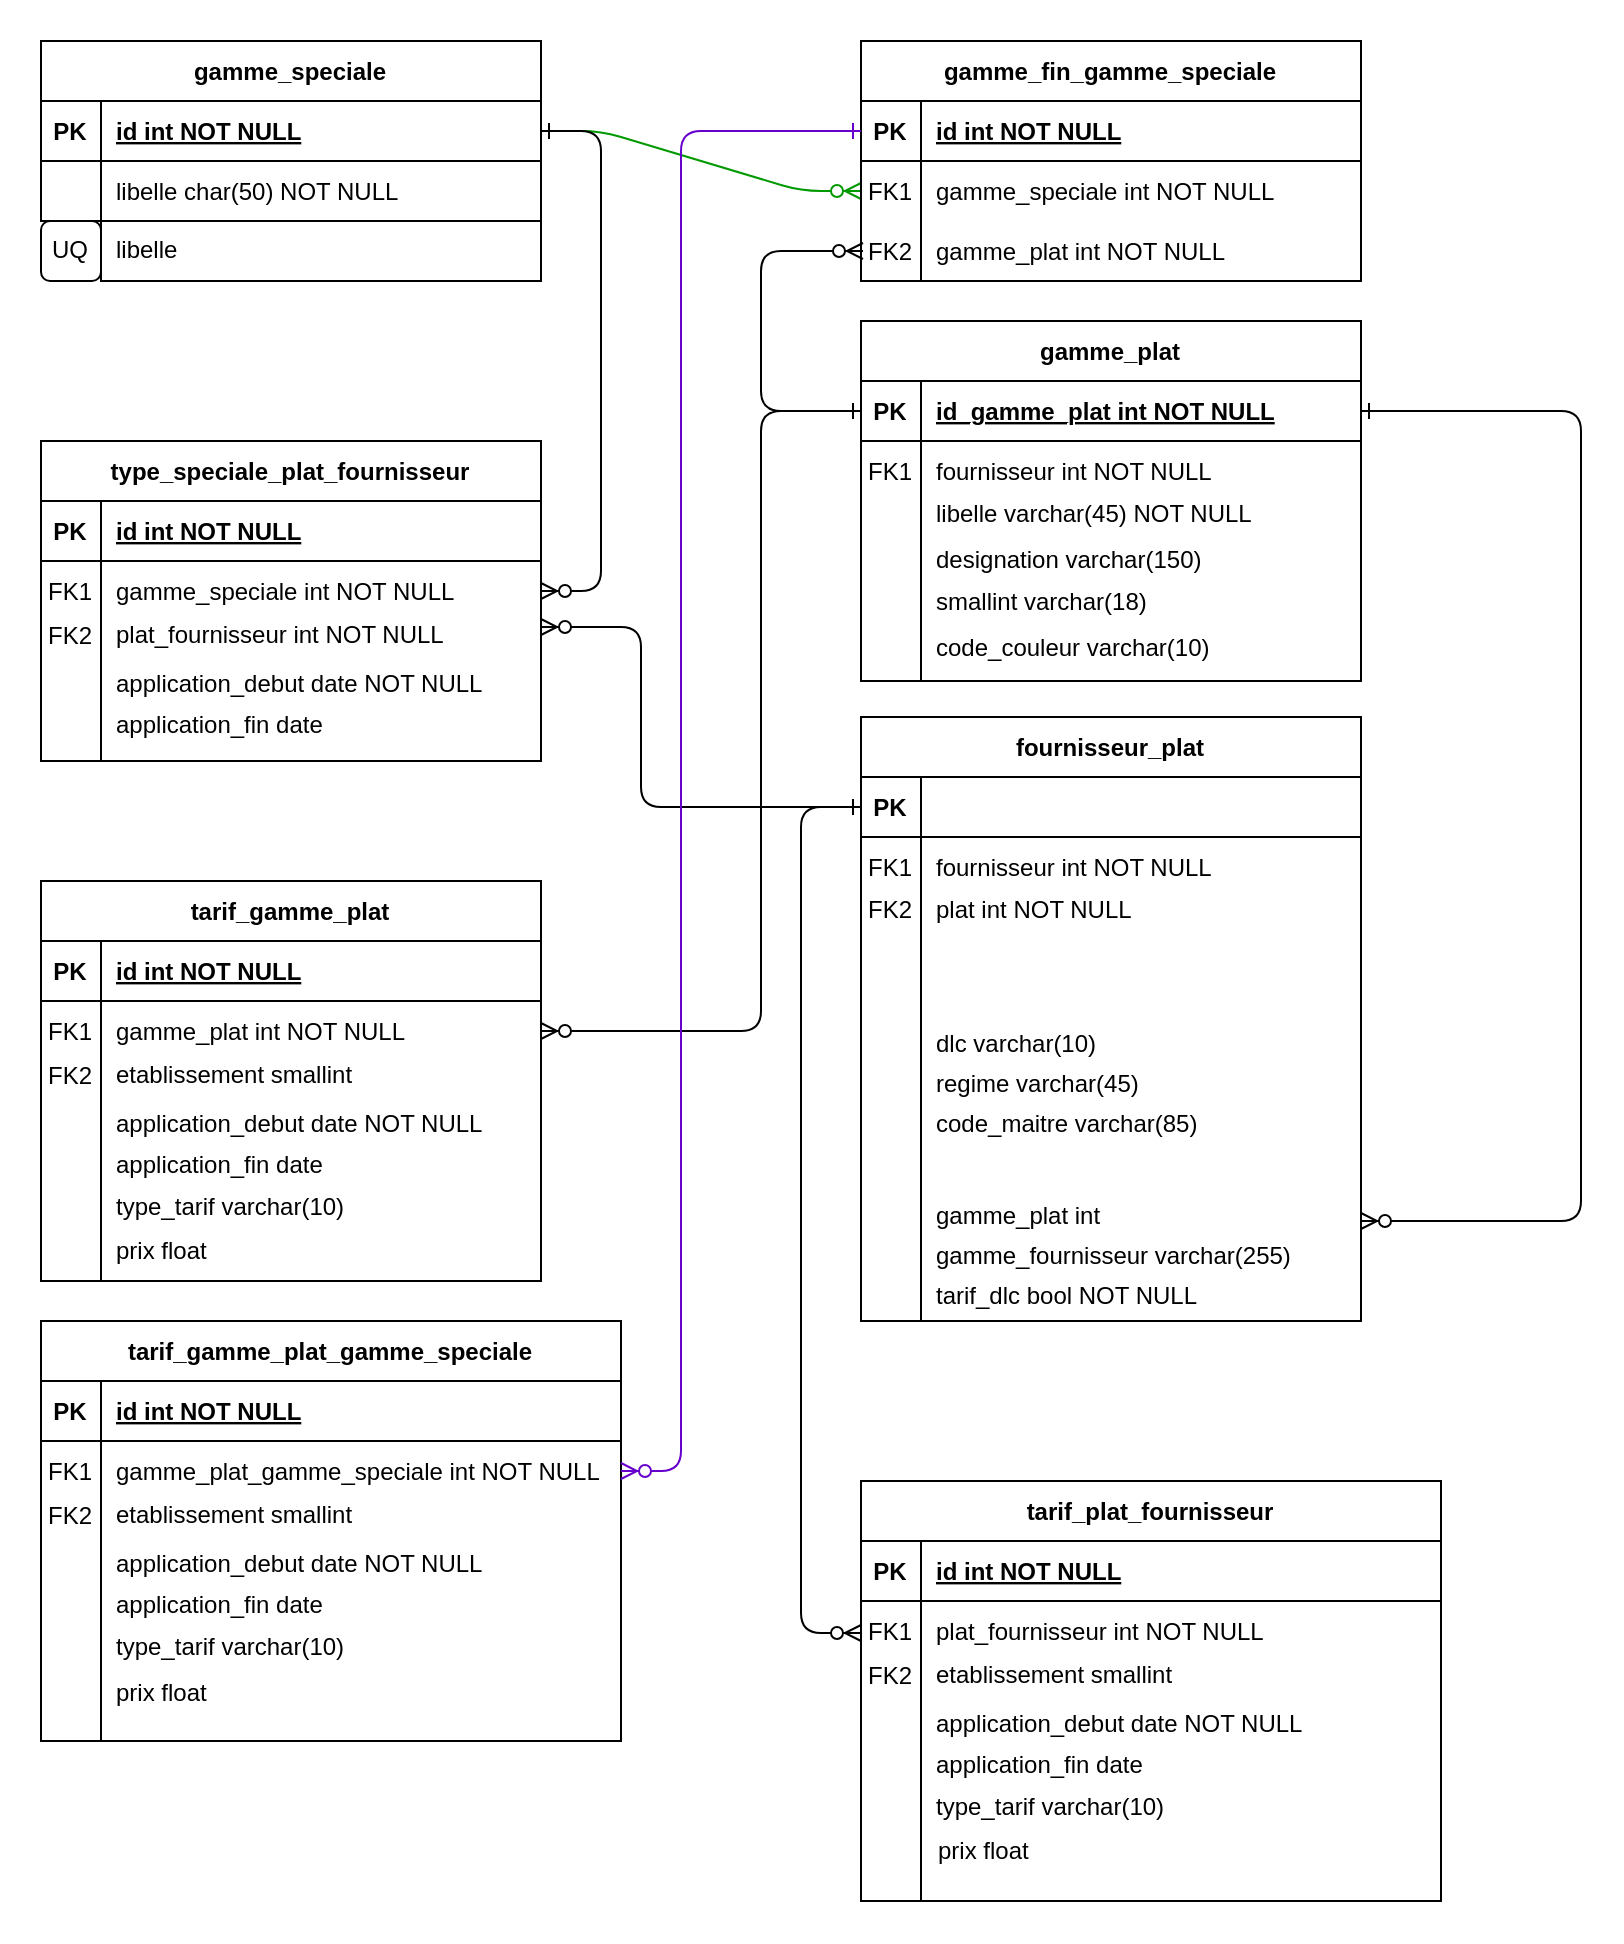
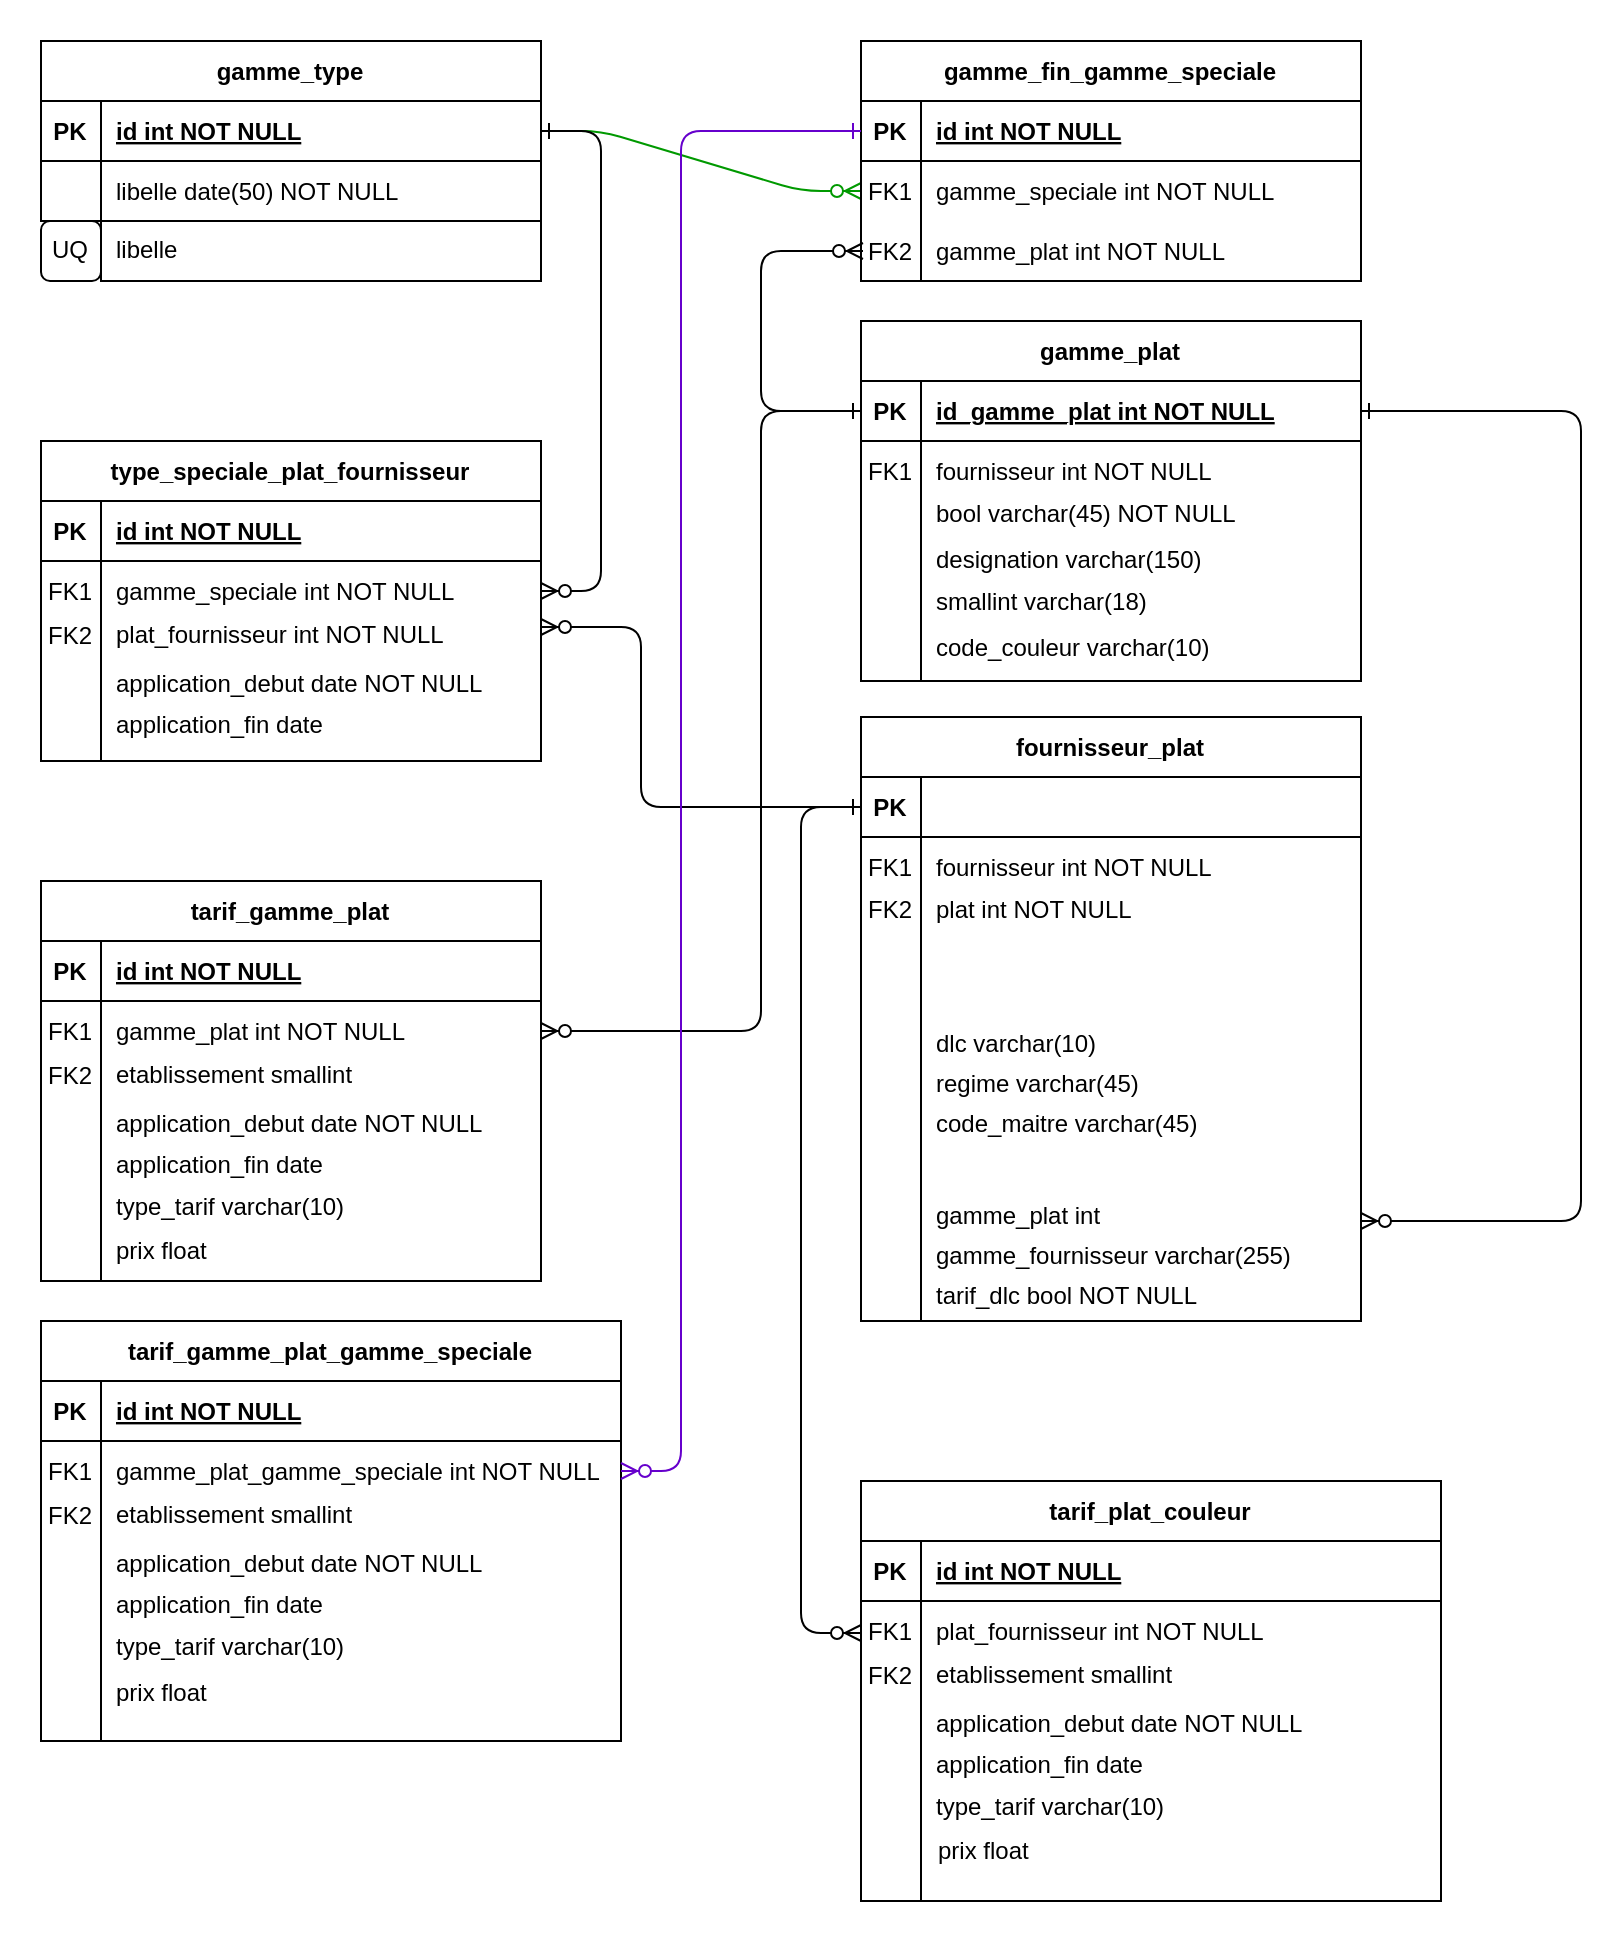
node "gamme_speciale": label "gamme_speciale" -> "gamme_type"
node "libelle char(50) NOT NULL": label "libelle char(50) NOT NULL" -> "libelle date(50) NOT NULL"
node "libelle varchar(45) NOT NULL": label "libelle varchar(45) NOT NULL" -> "bool varchar(45) NOT NULL"
node "code_maitre varchar(85)": label "code_maitre varchar(85)" -> "code_maitre varchar(45)"
node "tarif_plat_fournisseur": label "tarif_plat_fournisseur" -> "tarif_plat_couleur"
